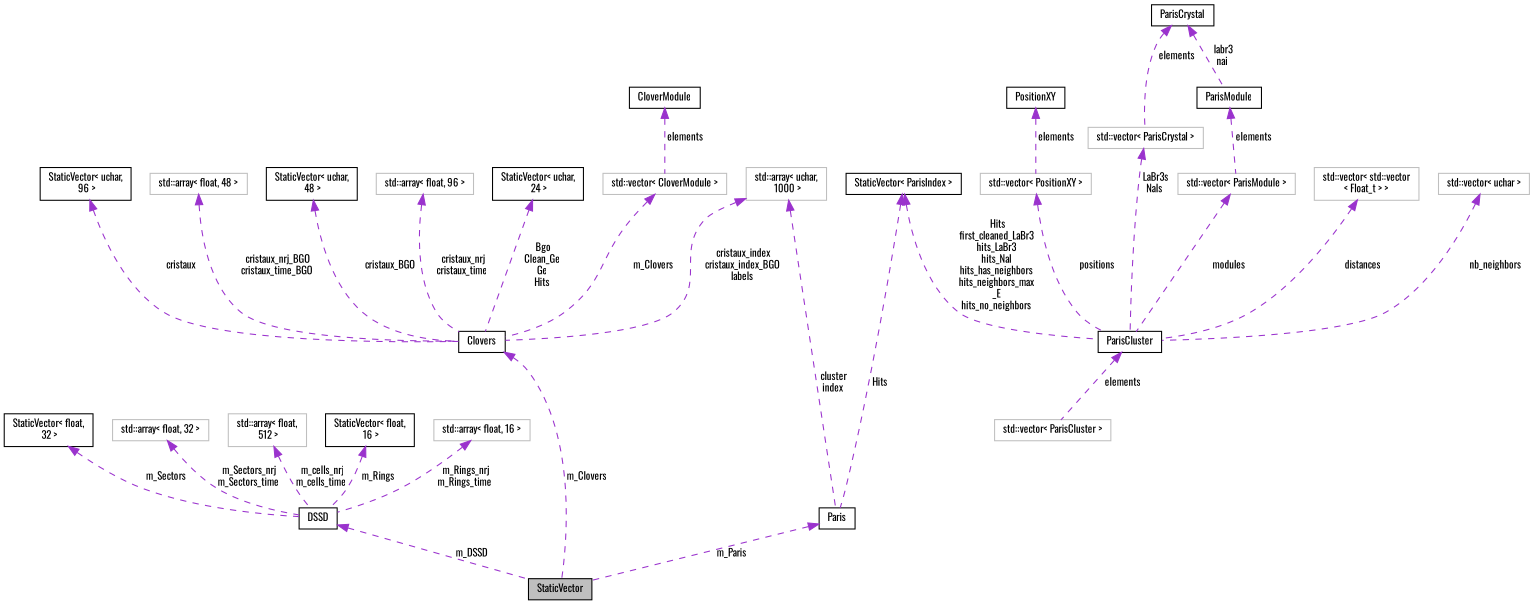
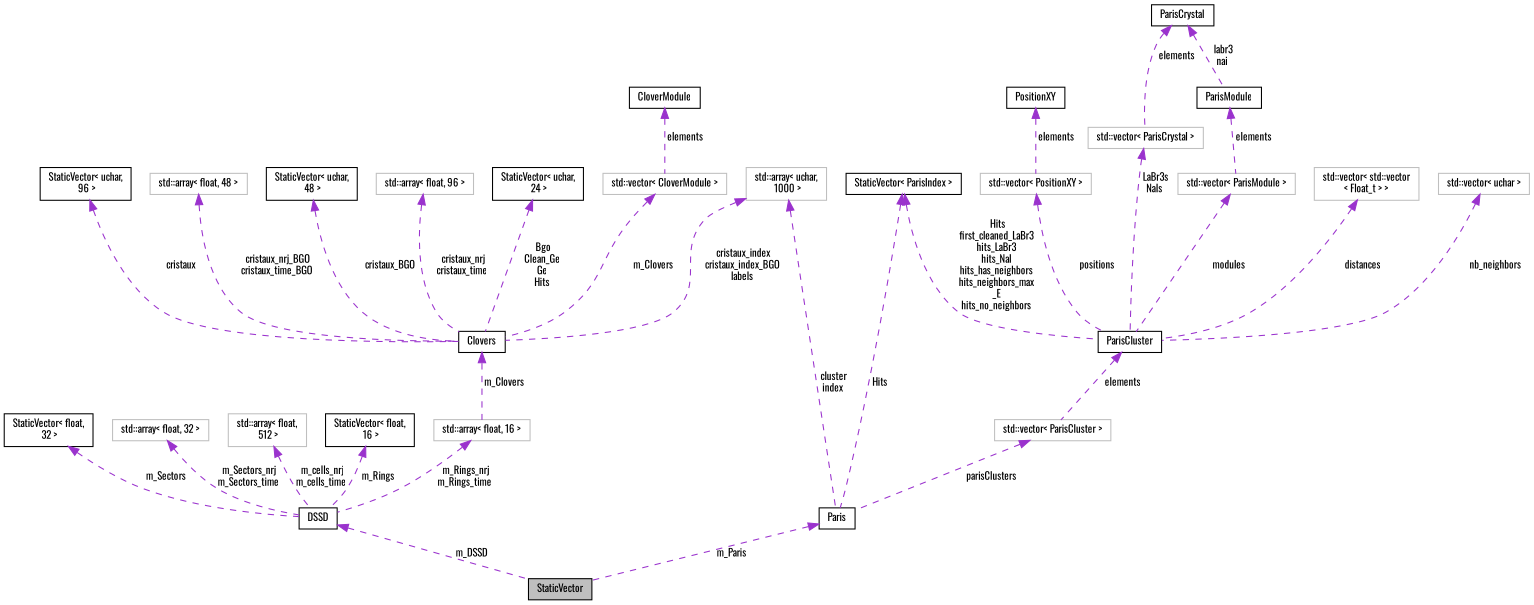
edge "StaticVector" -> "Clovers": now "std::array< float, 16 >" -> "Clovers"
edge "Paris" -> "std::vector< ParisCluster >": added, label "parisClusters"
